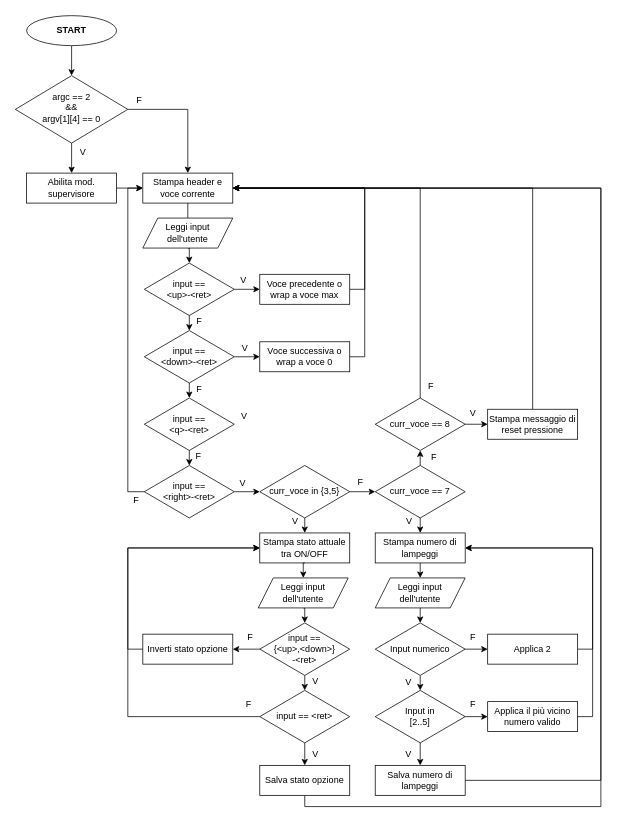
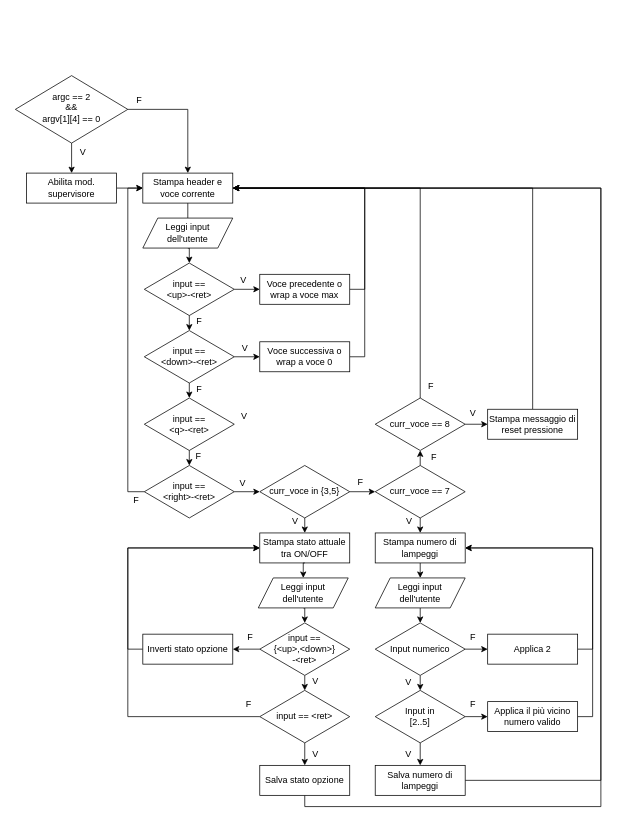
node "START": removed
edge "START" -> "argc == 2 && argv[1][4] == 0": removed
